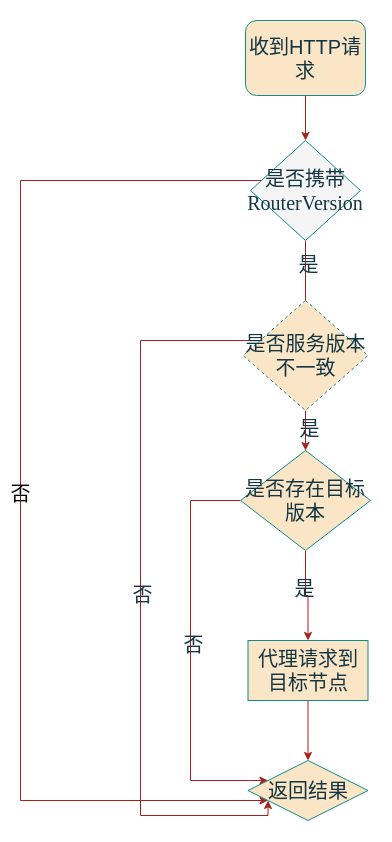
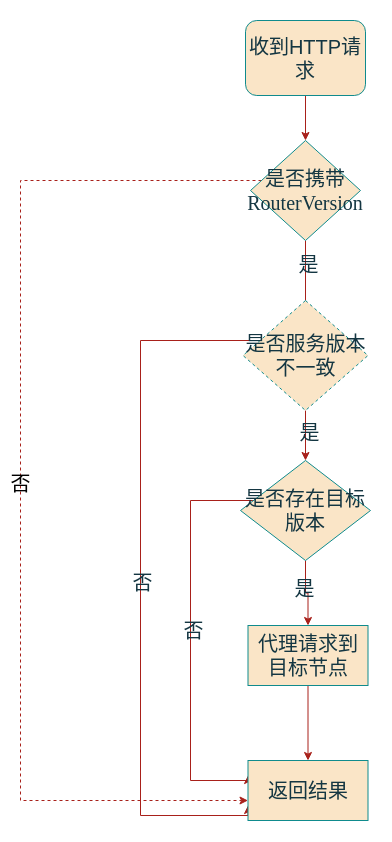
node "是否携带RouterVersion": fillcolor #f5f5f5 -> #fae5c7
edge "是否携带RouterVersion" -> "返回结果": style solid -> dashed
node "是否存在目标版本": moved (306, 501) -> (306, 511)
node "代理请求到目标节点": moved (308, 671) -> (308, 656)
node "返回结果": shape diamond -> rectangle
